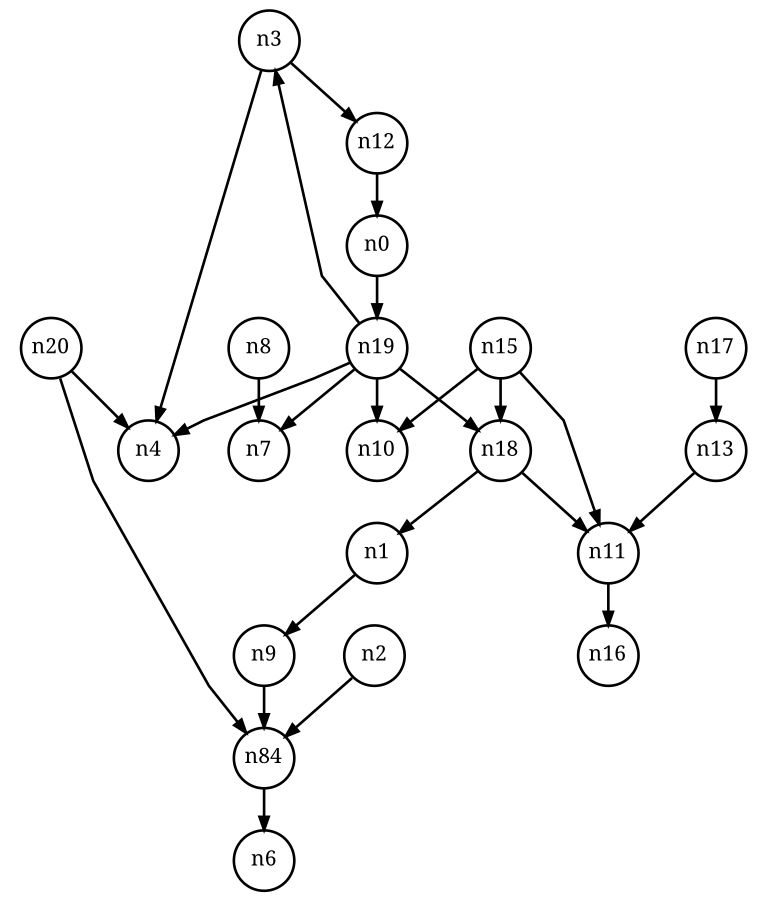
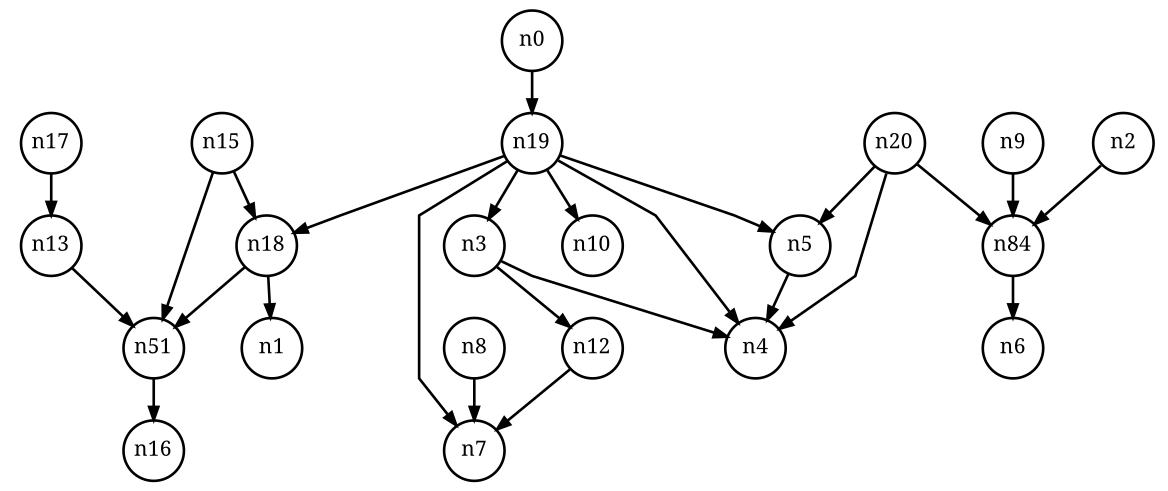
edge "n12" -> "n0": now "n12" -> "n7"
node "n5": added
edge "n15" -> "n10": removed
node "n11": label "n11" -> "n51"
edge "n1" -> "n9": removed
